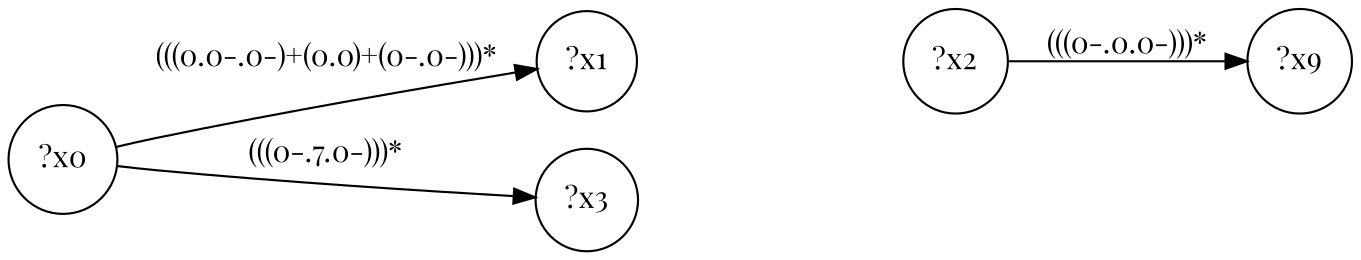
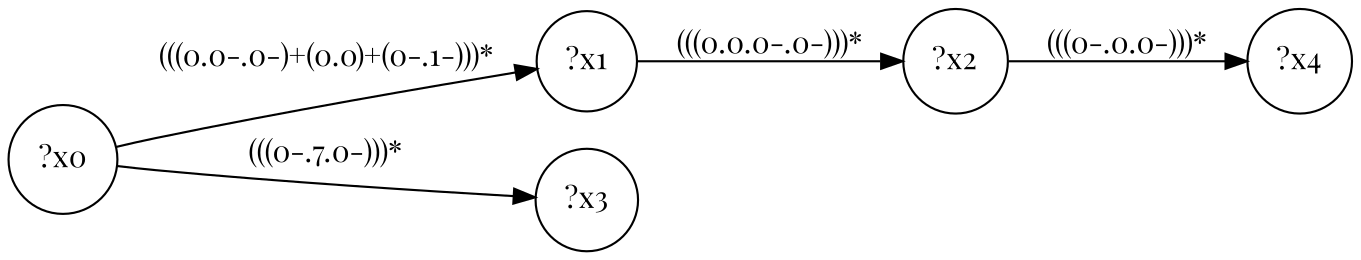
edge "?x0" -> "?x1": label "(((0.0-.0-)+(0.0)+(0-.0-)))*" -> "(((0.0-.0-)+(0.0)+(0-.1-)))*"
edge "?x1" -> "?x2": added, label "(((0.0.0-.0-)))*"
node "?x9": label "?x9" -> "?x4"
